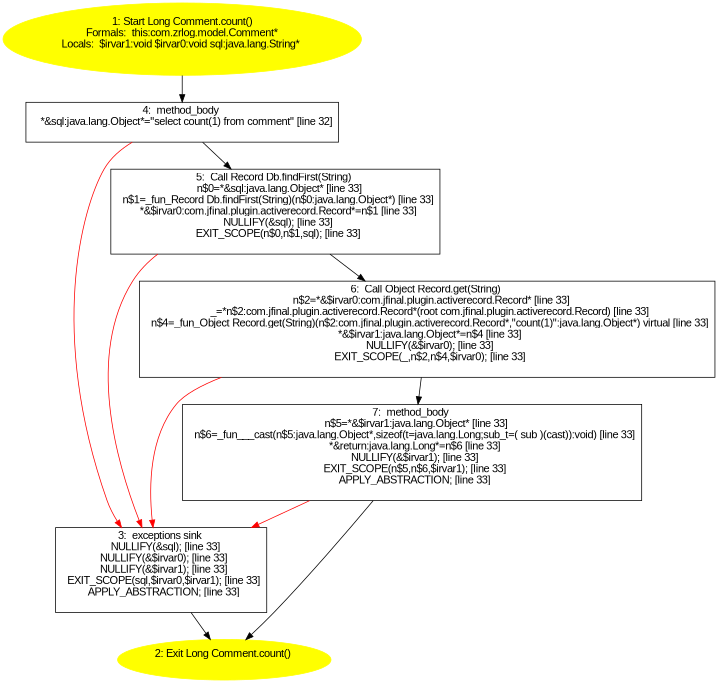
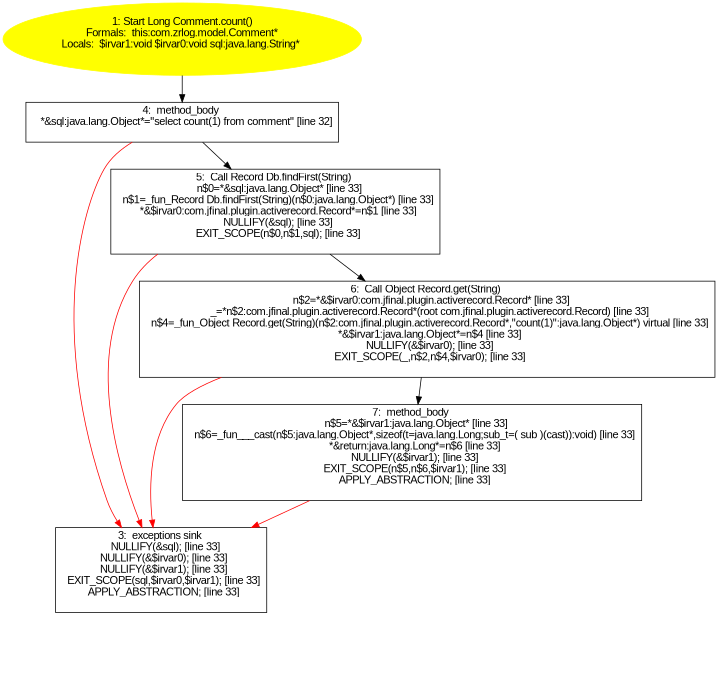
node "2: Exit Long Comment.count()": removed
